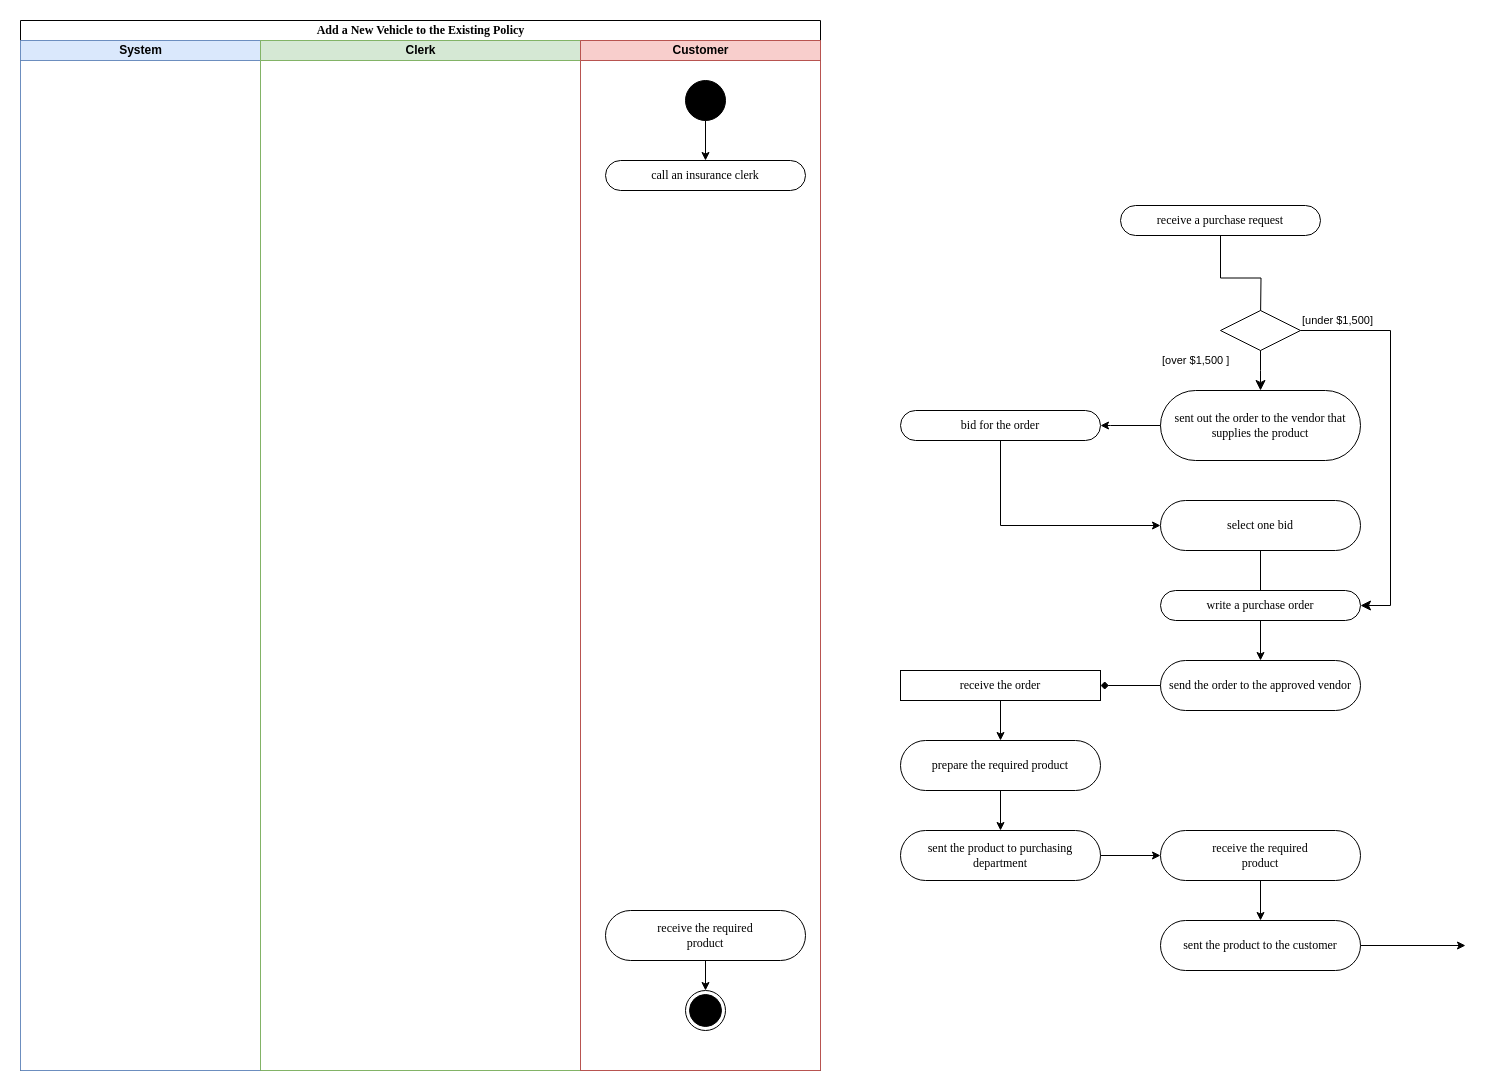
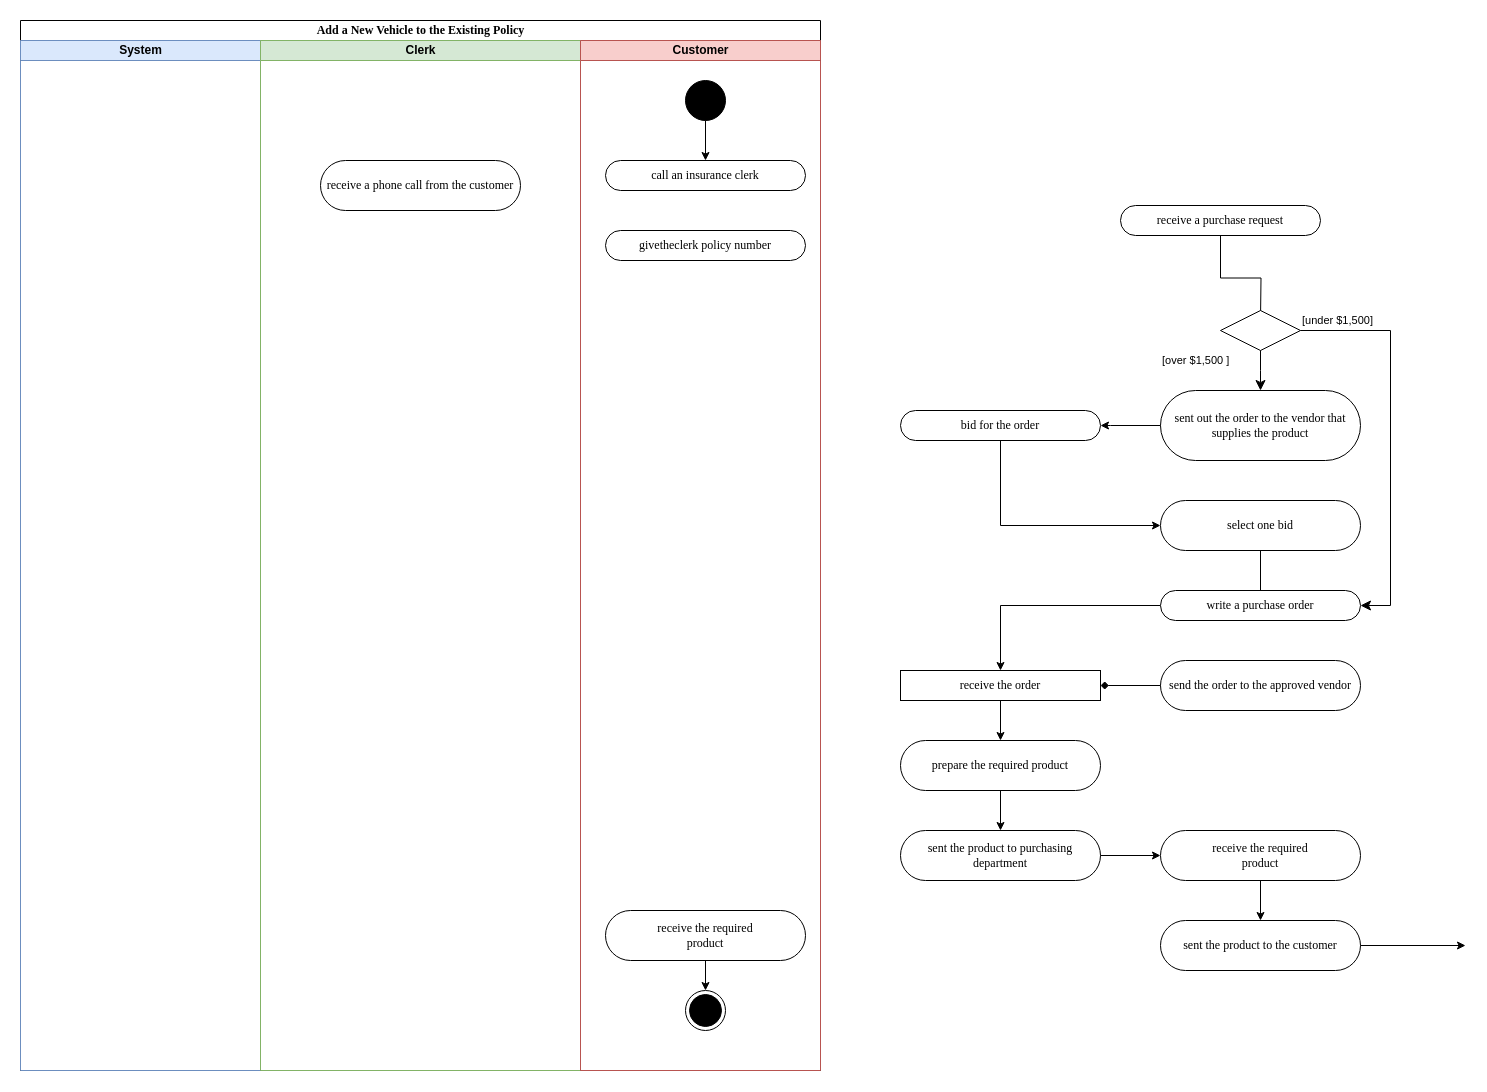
node "receive a phone call from the customer": added
node "givetheclerk policy number": added
edge "write a purchase order" -> "send the order to the approved vendor": now "write a purchase order" -> "receive the order"
